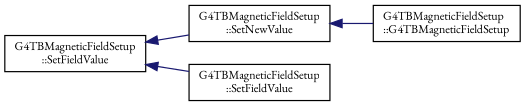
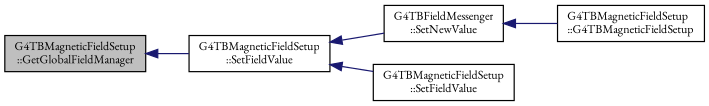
node "G4TBMagneticFieldSetup ::SetNewValue": label "G4TBMagneticFieldSetup ::SetNewValue" -> "G4TBFieldMessenger ::SetNewValue"
node "G4TBMagneticFieldSetup ::GetGlobalFieldManager": added
